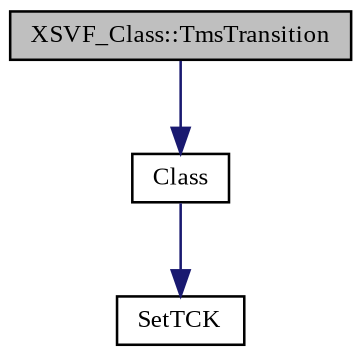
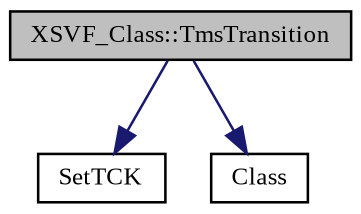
edge "Class" -> "SetTCK": now "XSVF_Class::TmsTransition" -> "SetTCK"
